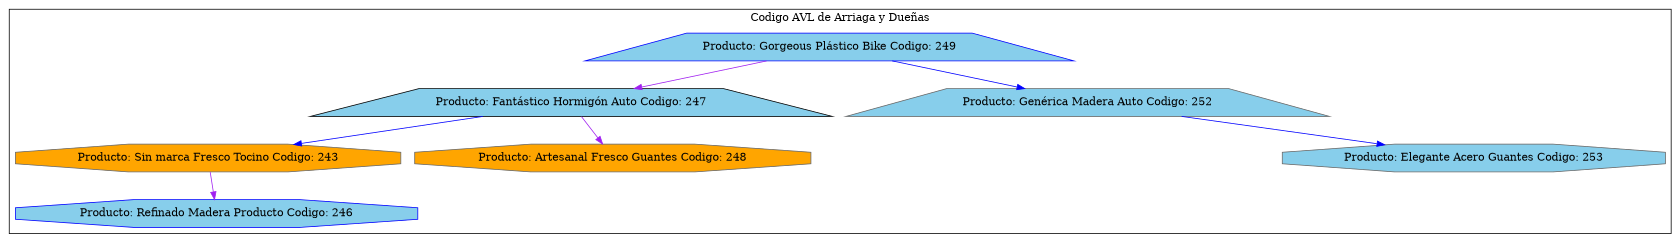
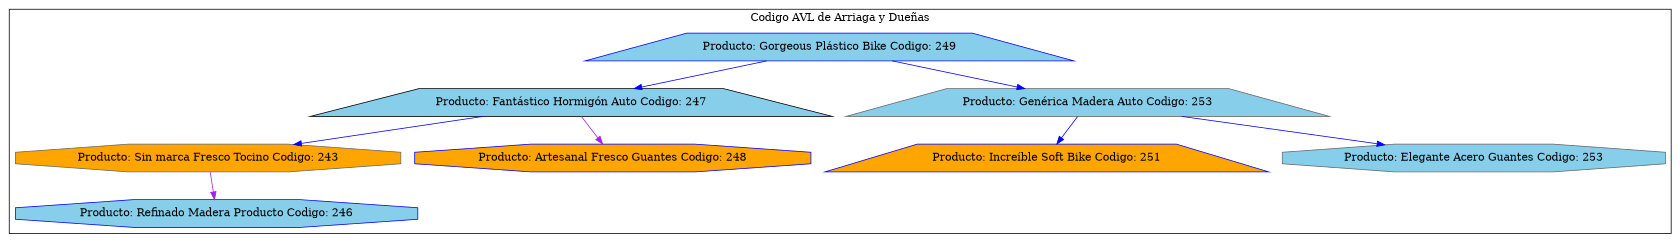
edge "Producto: Gorgeous Plástico Bike Codigo: 249" -> "Producto: Fantástico Hormigón Auto Codigo: 247": color purple -> blue
node "Producto: Genérica Madera Auto Codigo: 252": label "Producto: Genérica Madera Auto Codigo: 252" -> "Producto: Genérica Madera Auto Codigo: 253"
node "Producto: Artesanal Fresco Guantes Codigo: 248": color gray40 -> blue
node "Producto: Increíble Soft Bike Codigo: 251": added
